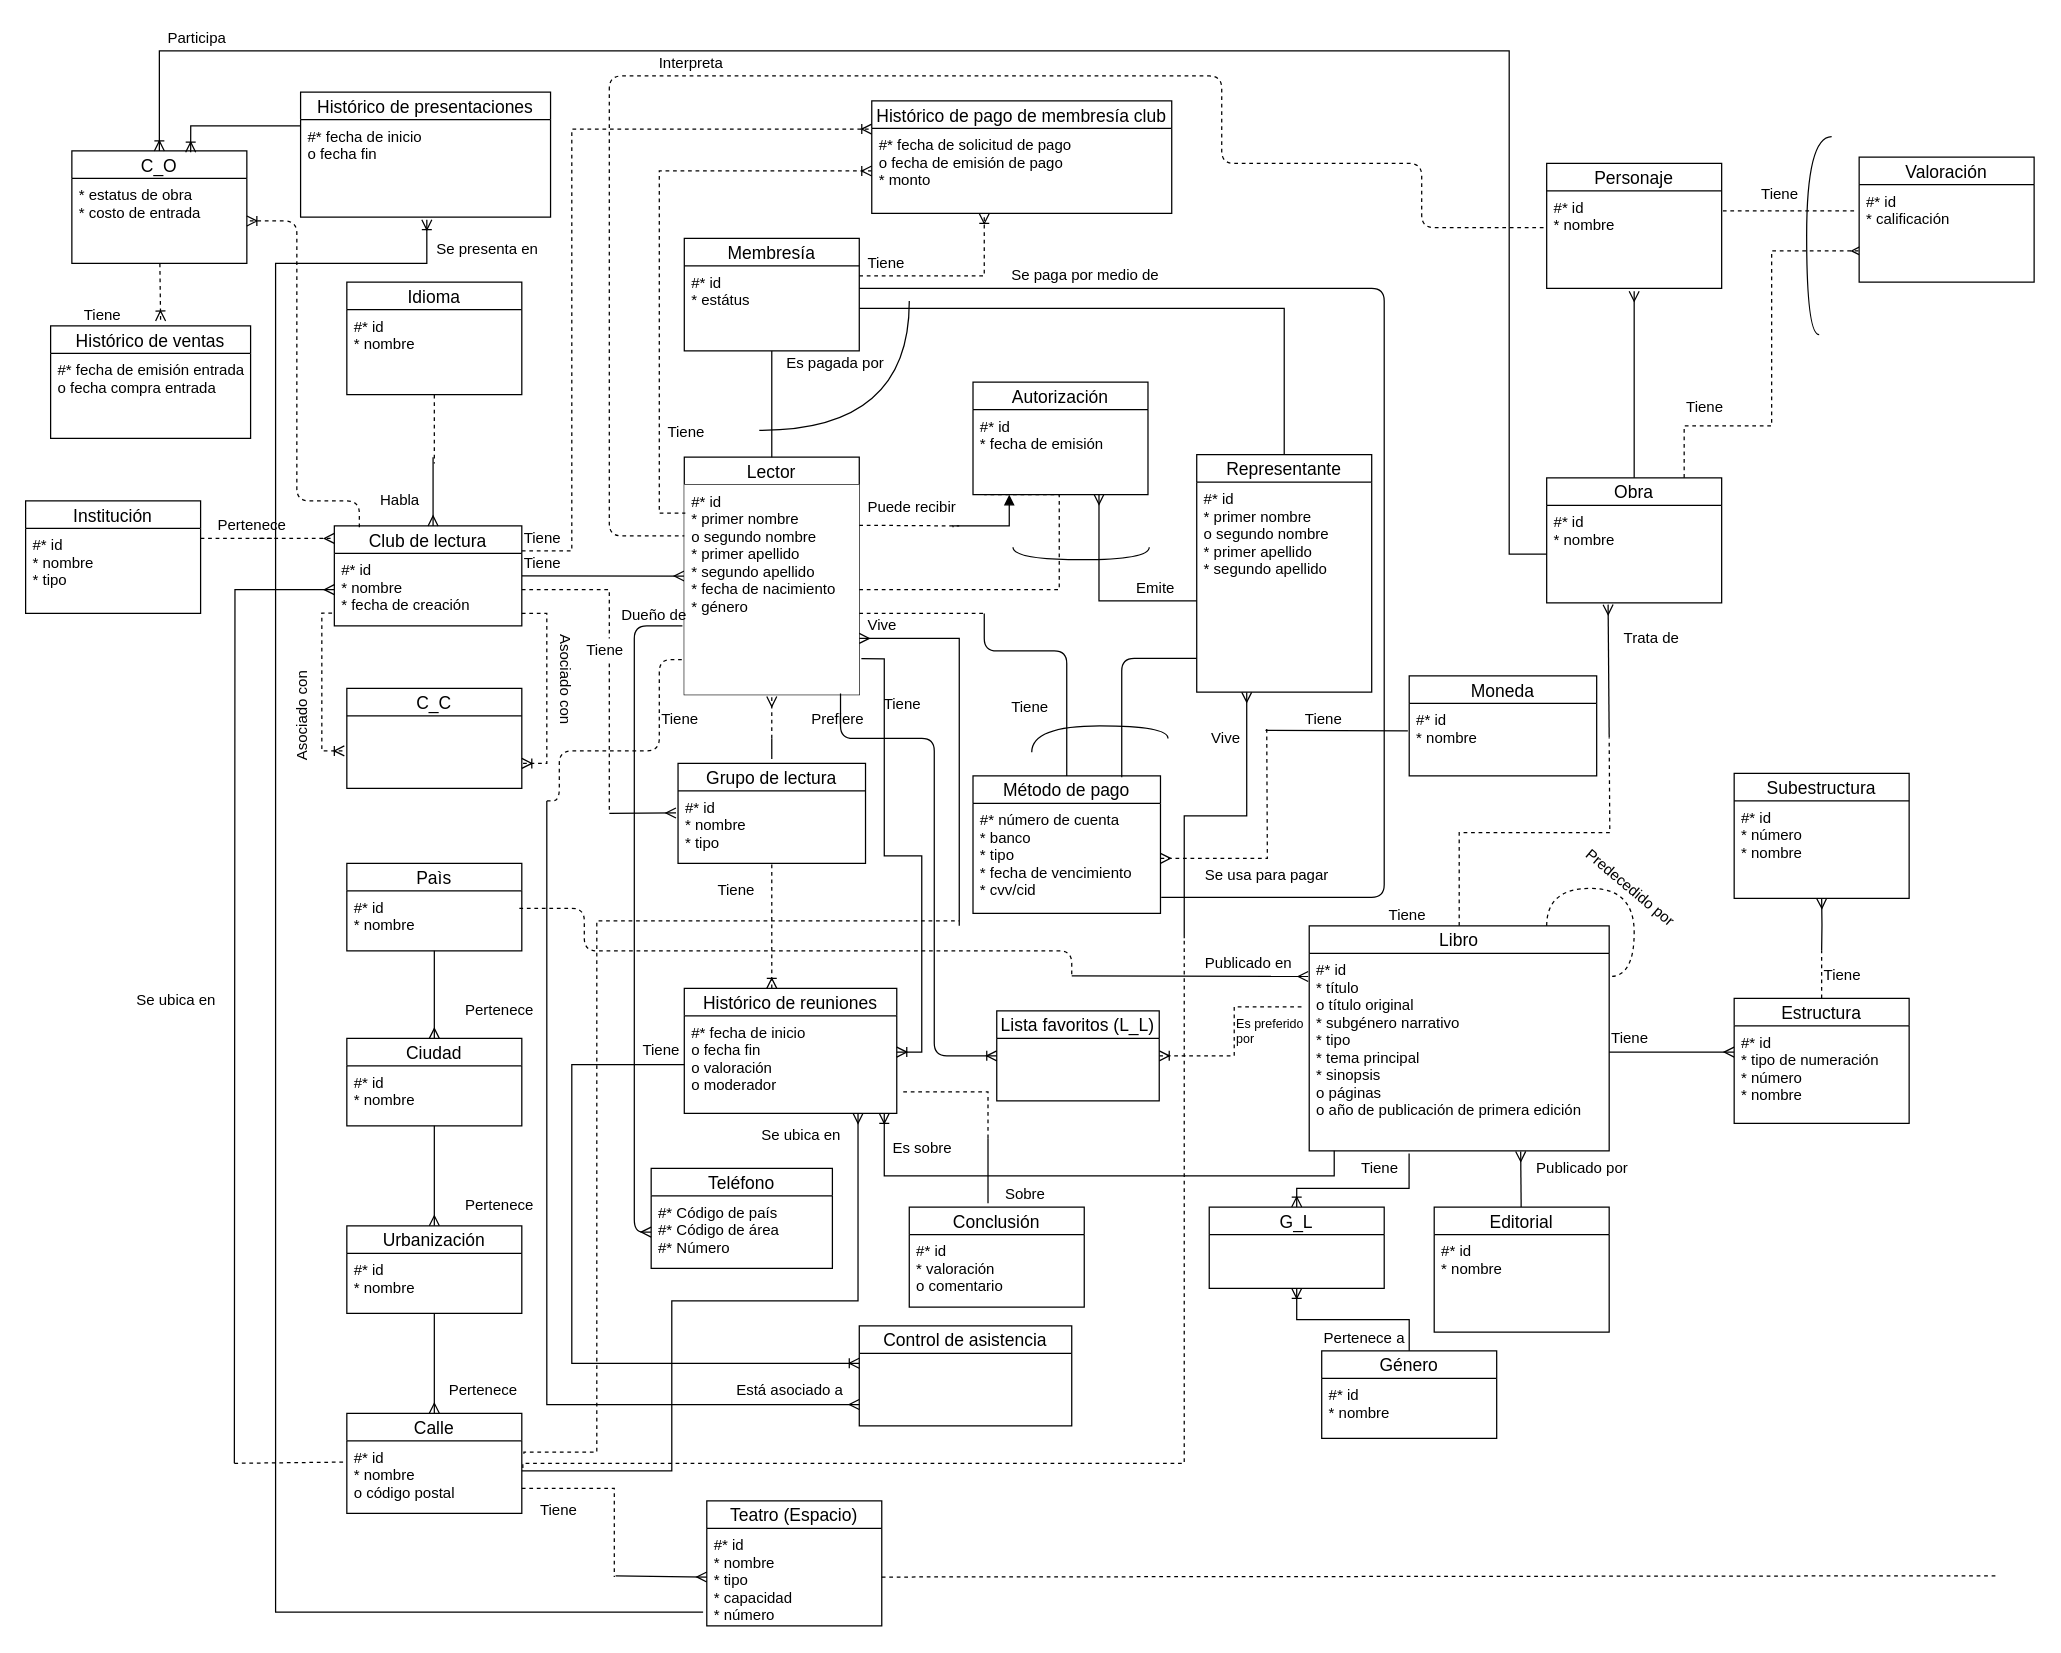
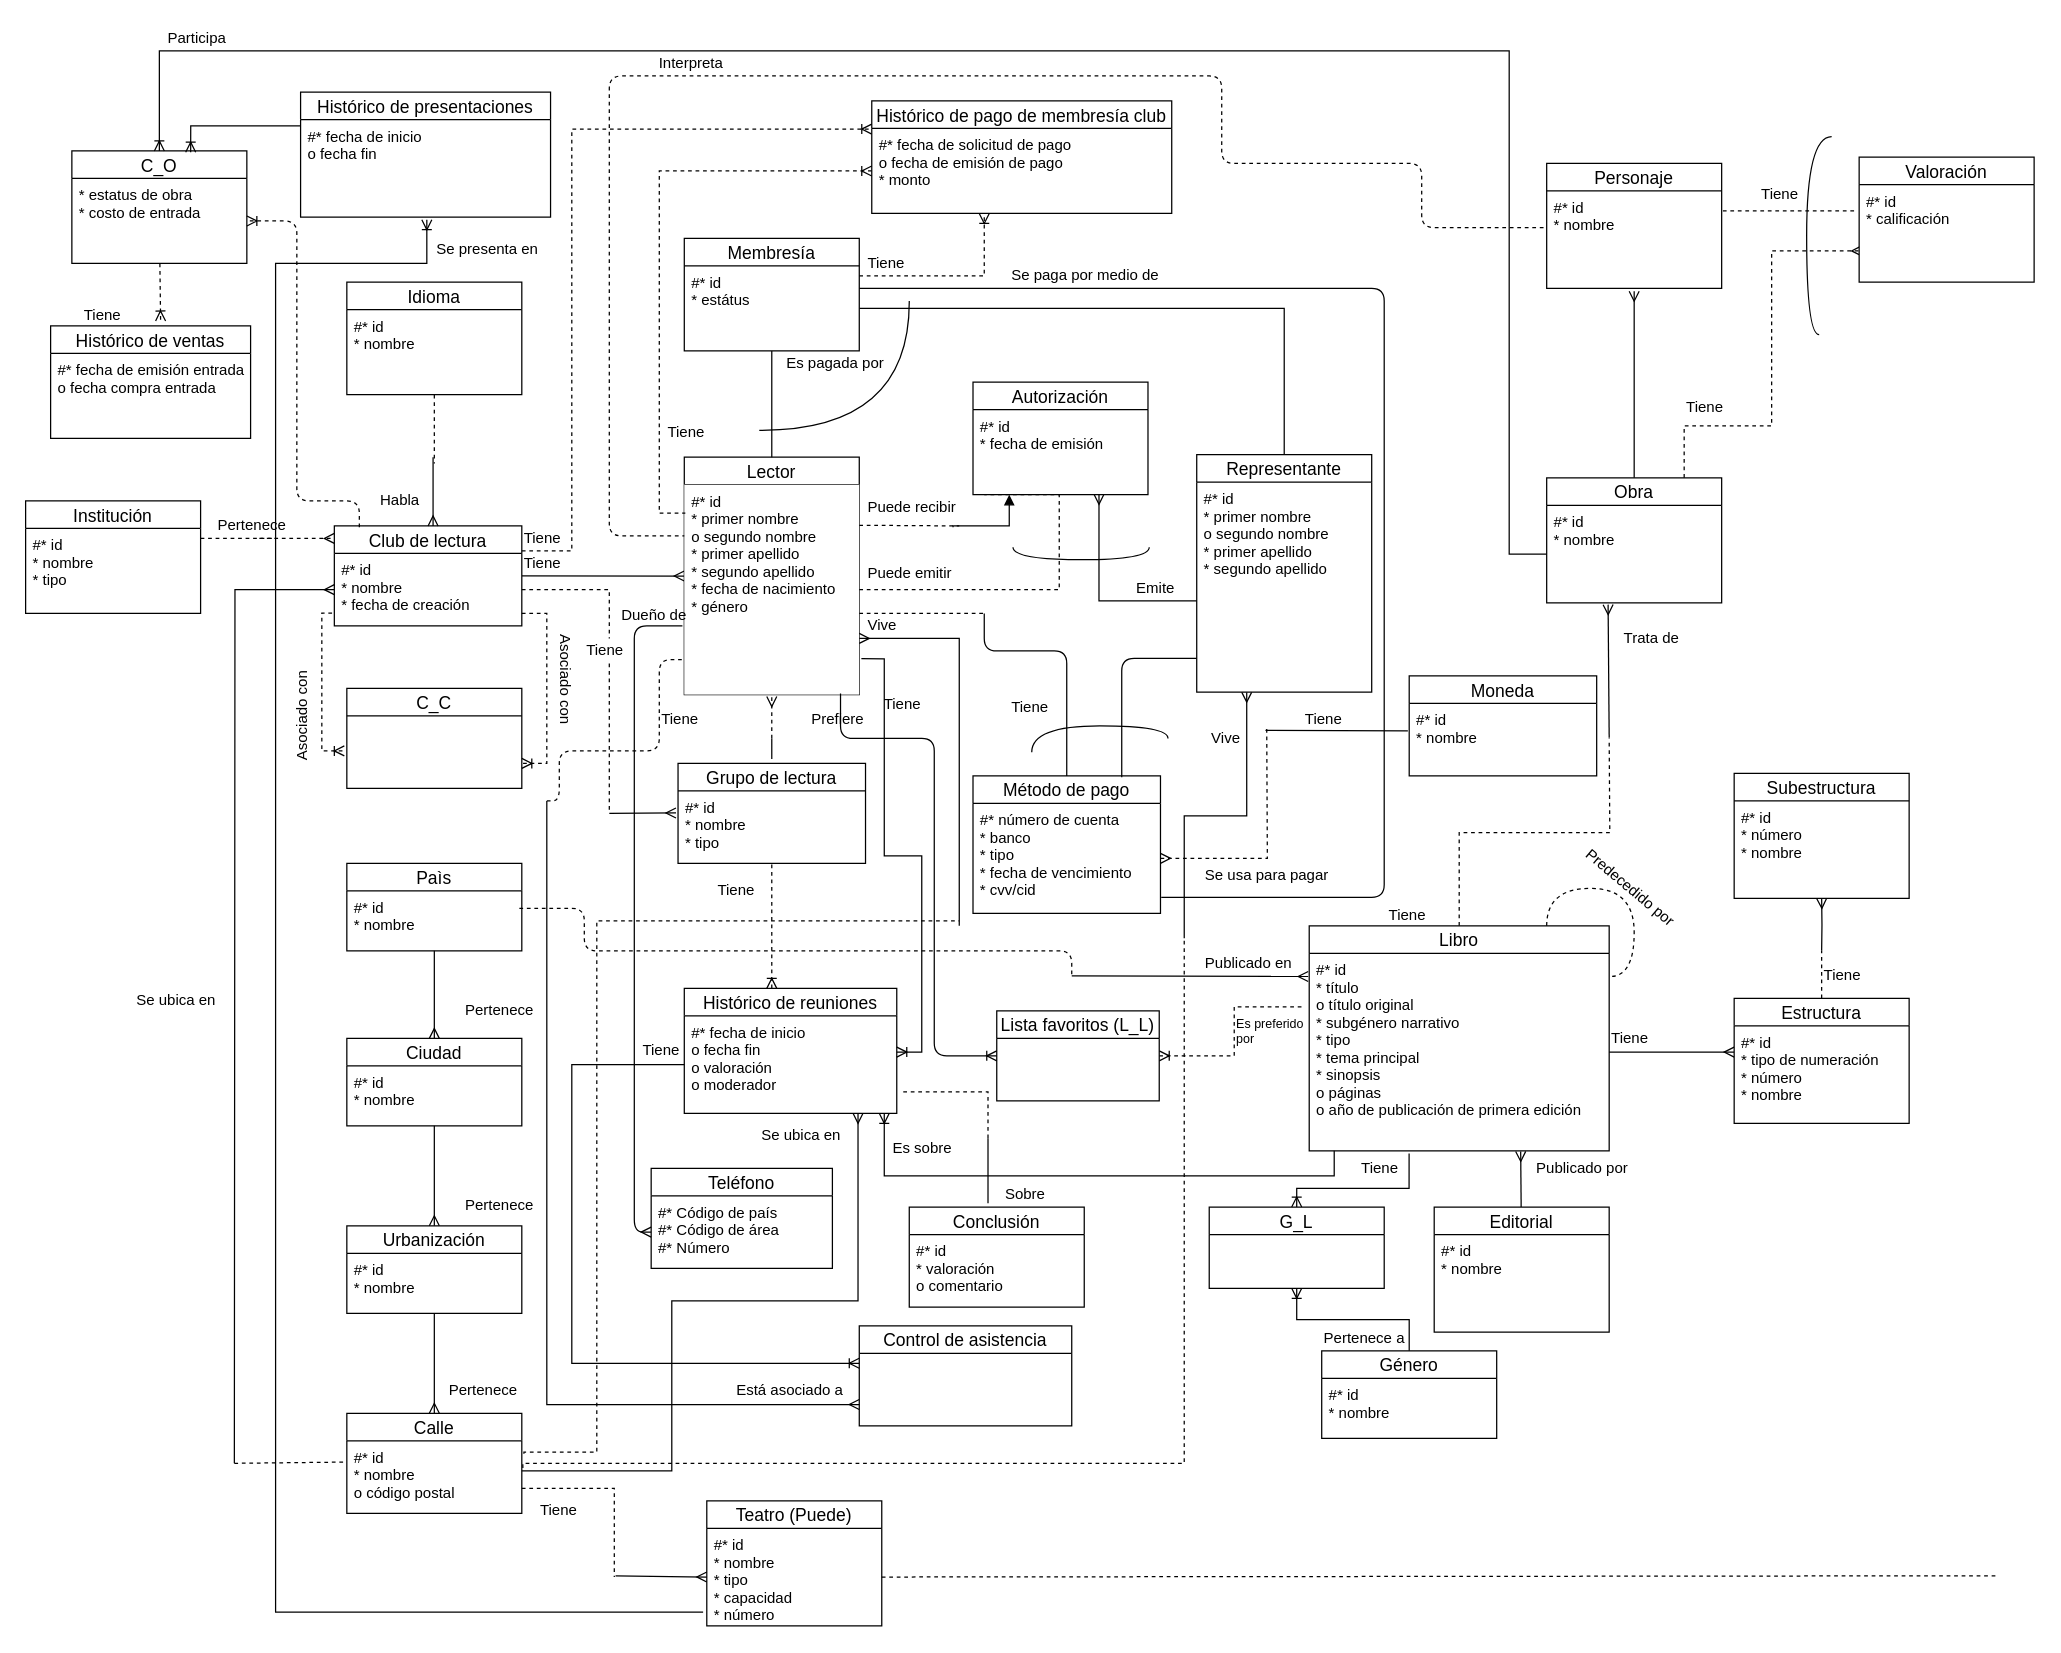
node "Puede emitir": added
node "Teatro (Espacio)": label "Teatro (Espacio)" -> "Teatro (Puede)"
